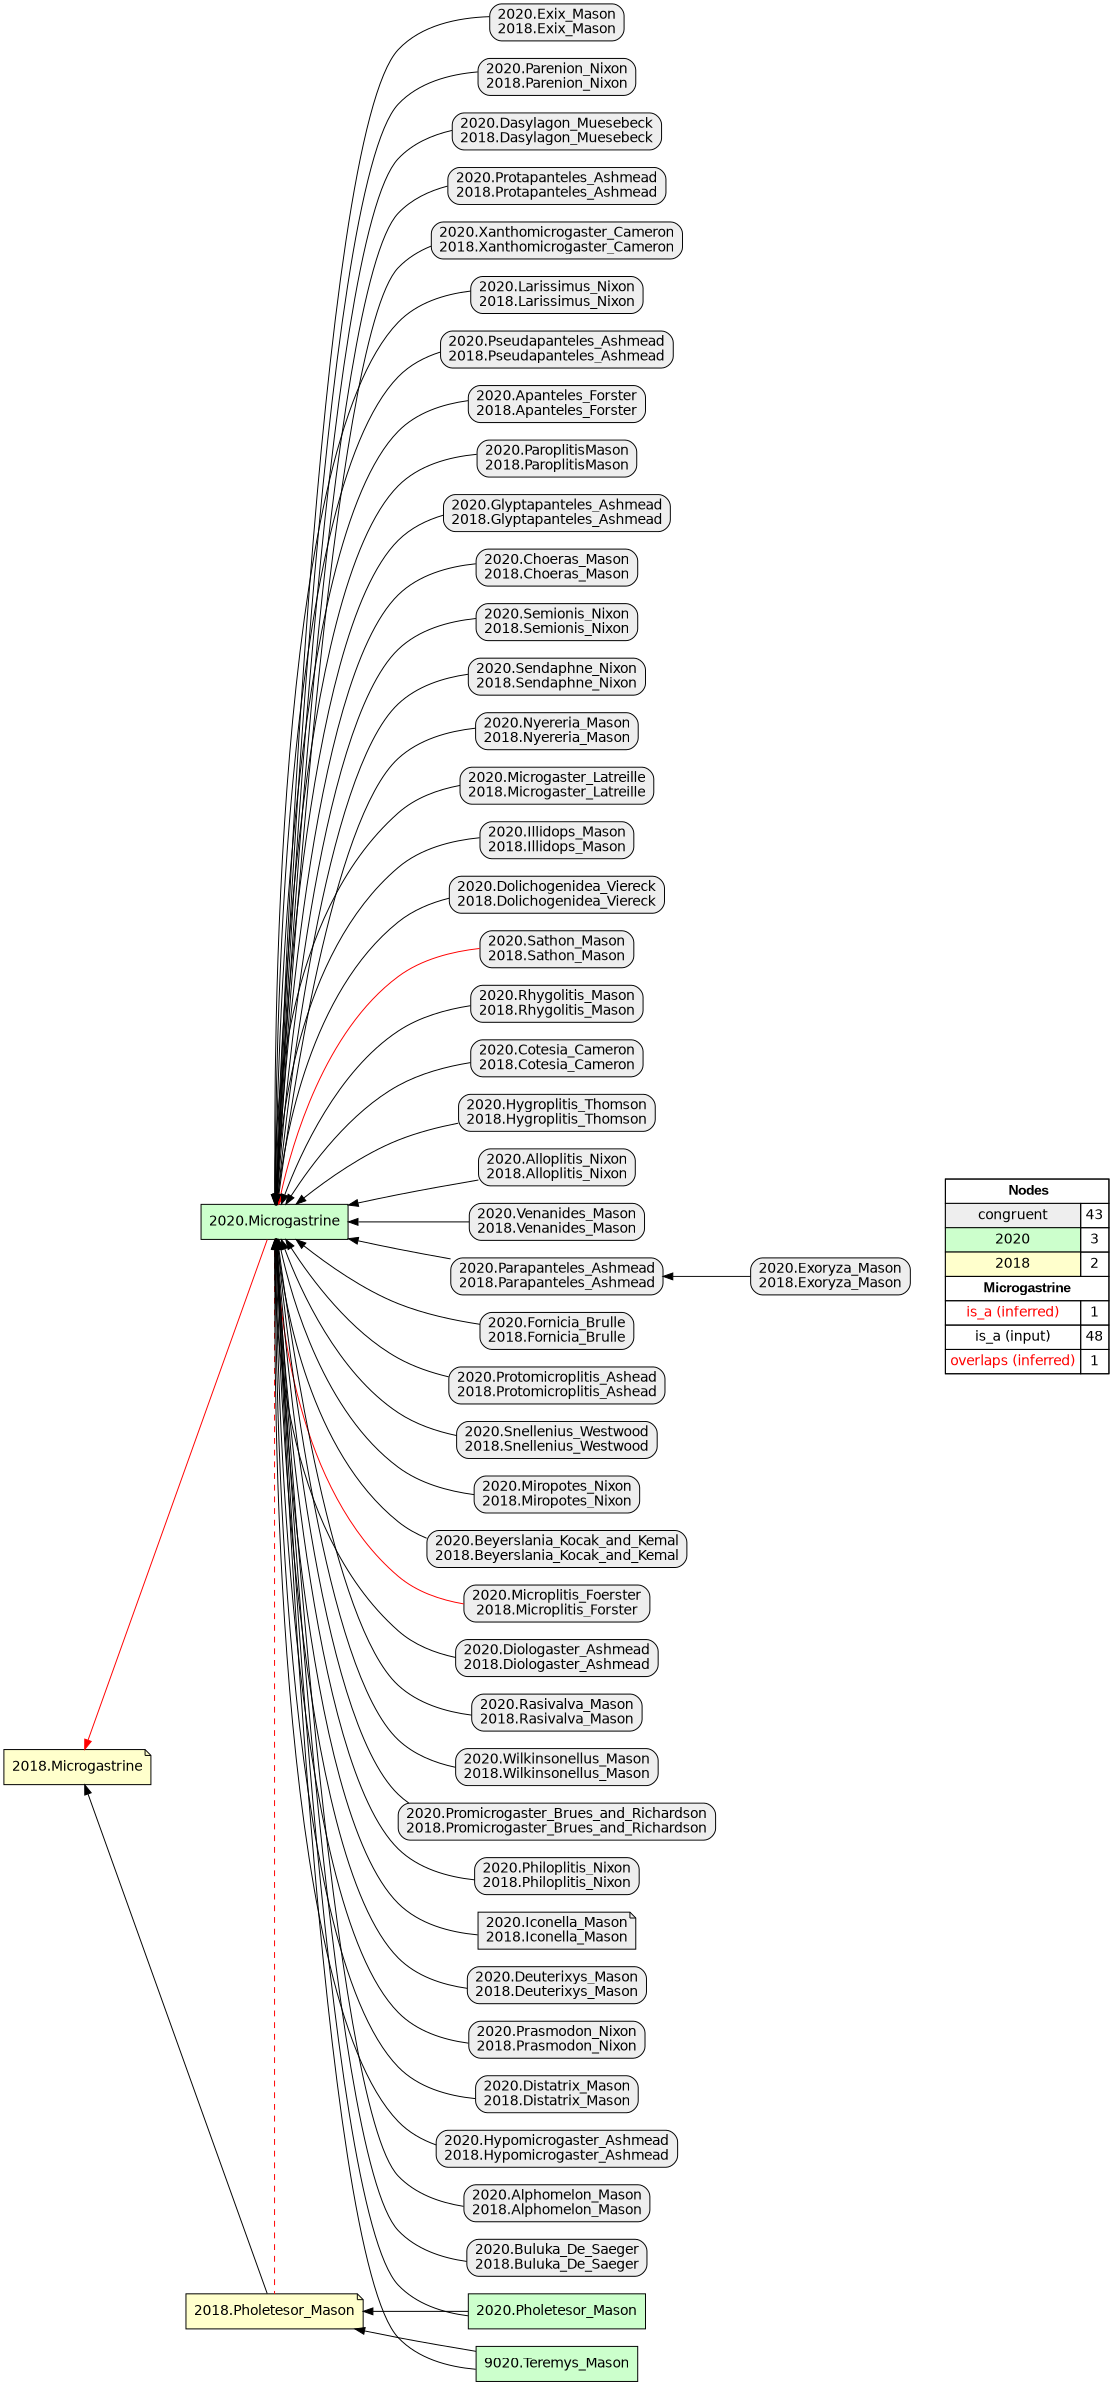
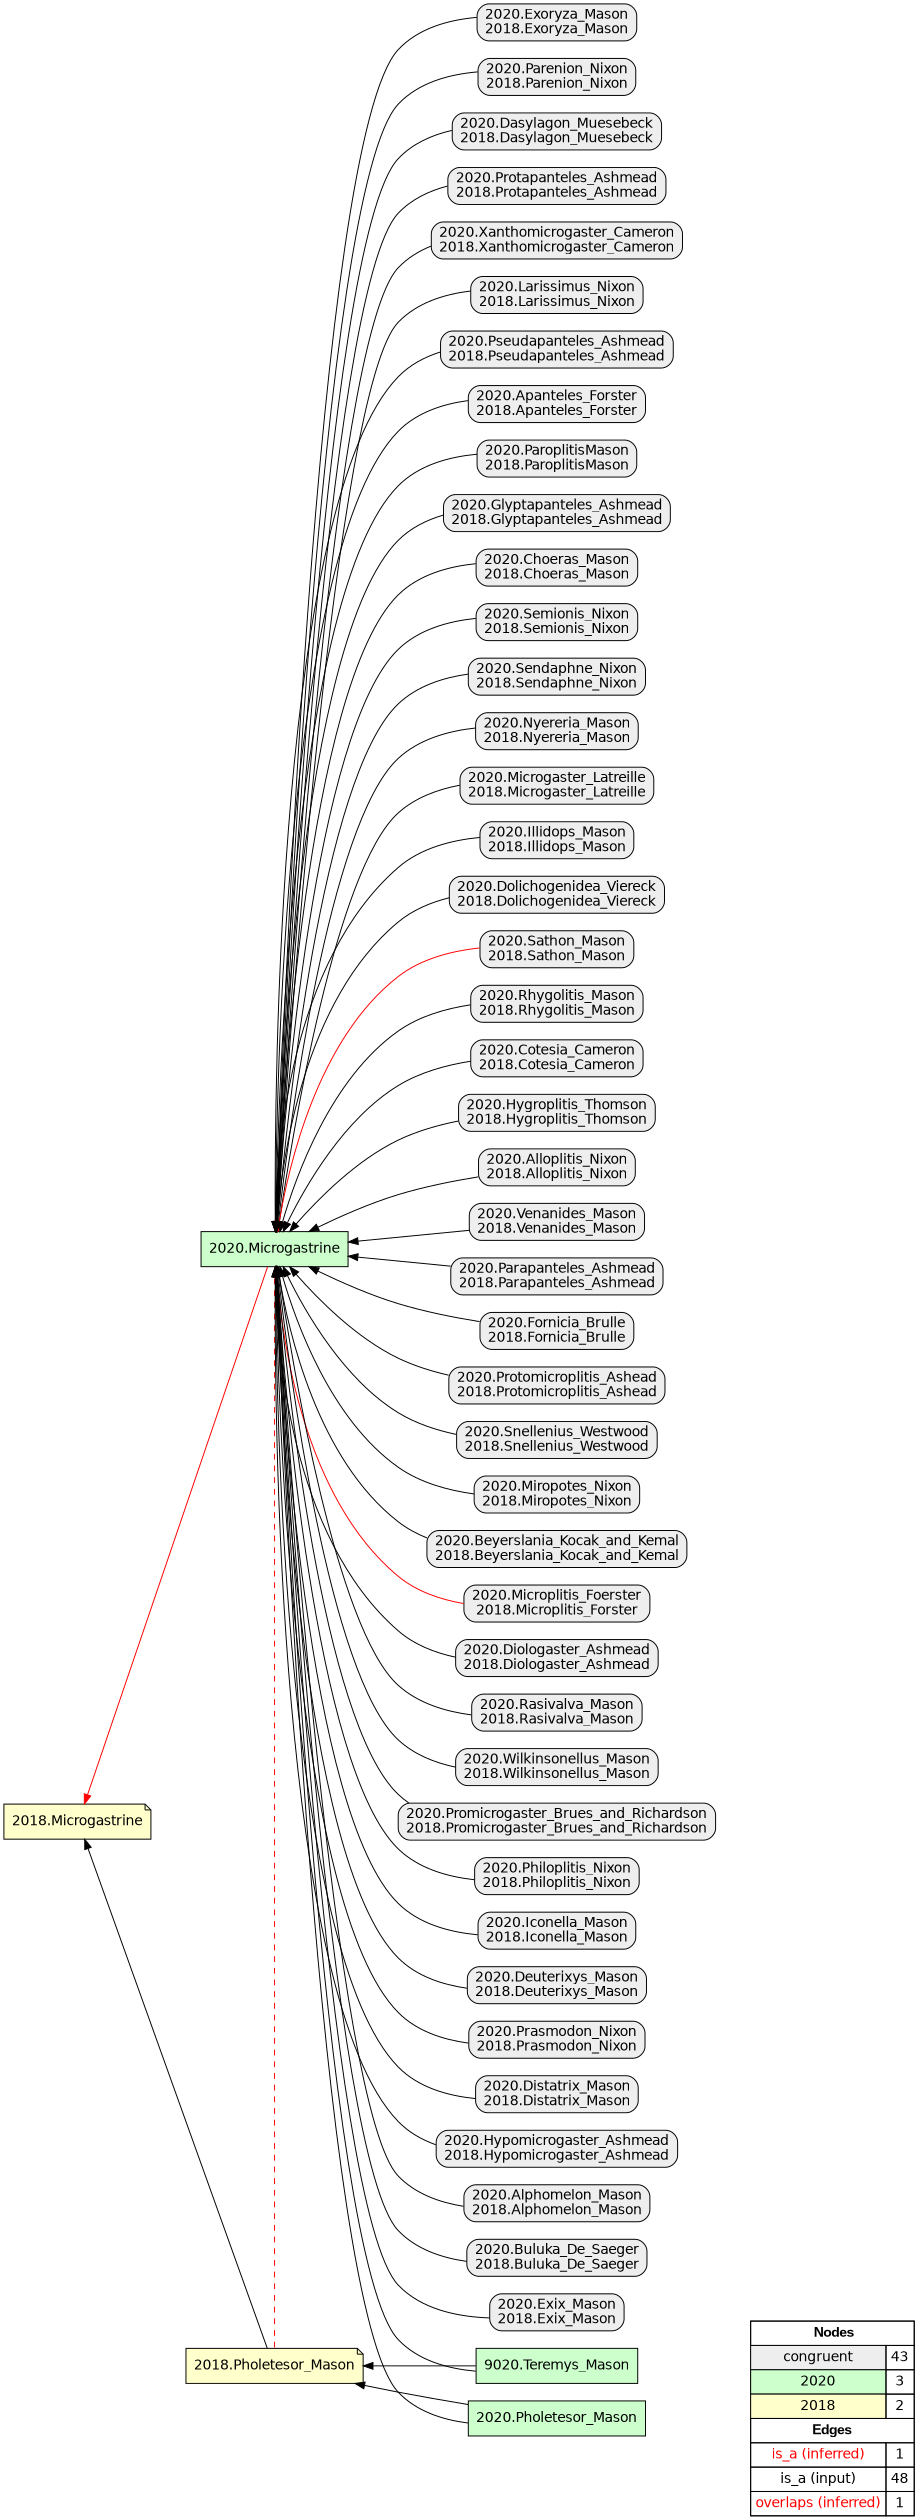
edge "2020.Exoryza_Mason 2018.Exoryza_Mason" -> "2020.Parapanteles_Ashmead 2018.Parapanteles_Ashmead": now "2020.Exoryza_Mason 2018.Exoryza_Mason" -> "2020.Microgastrine"
node "Nodes": text "Microgastrine" -> "Edges"
node "2020.Iconella_Mason 2018.Iconella_Mason": shape note -> box
